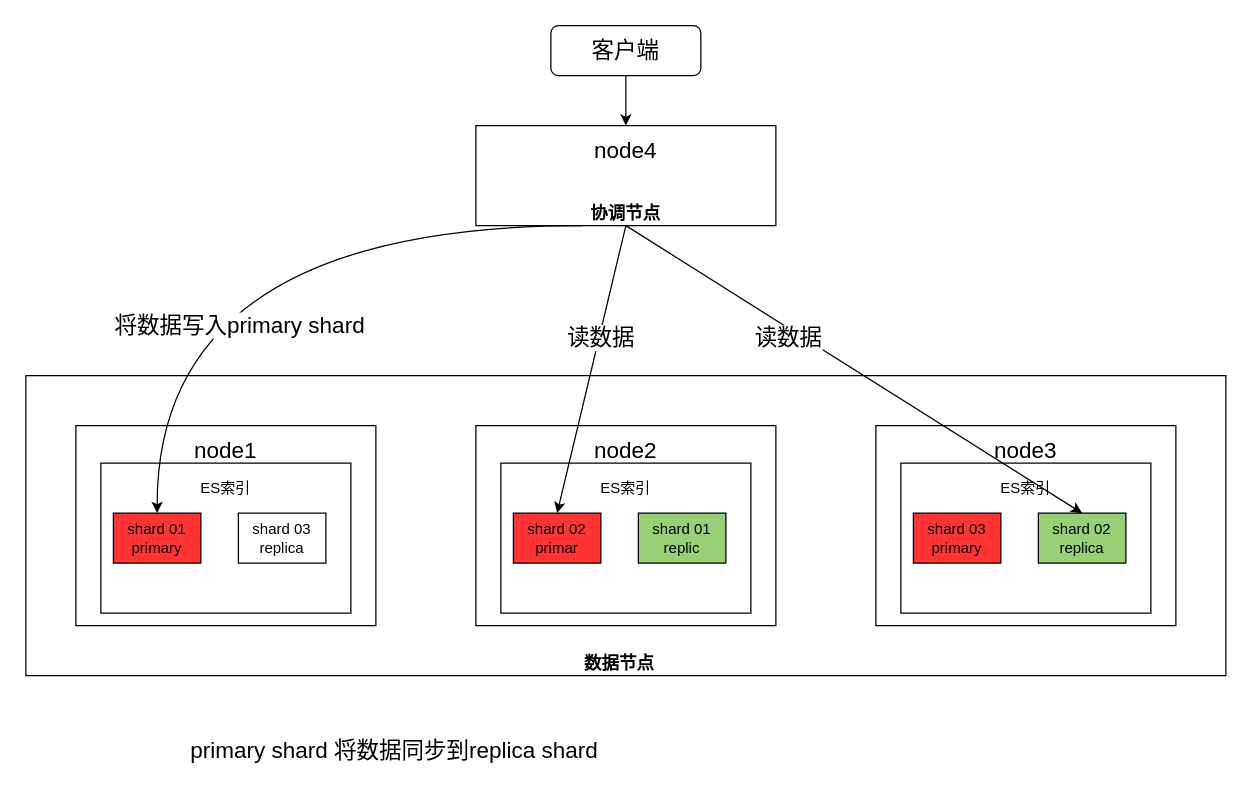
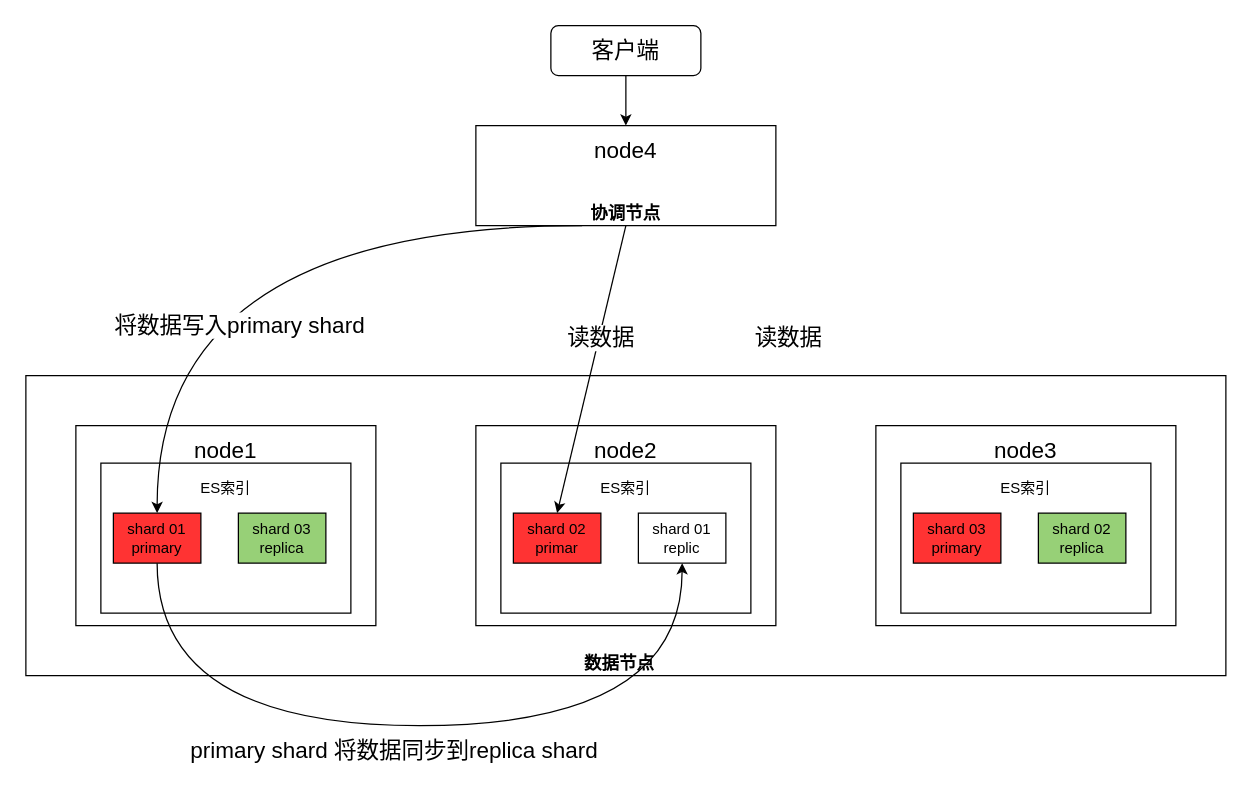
edge "协调节点" -> "shard 02 replica": removed
node "shard 03 replica": fillcolor #ffffff -> #97d077
node "shard 01 replic": fillcolor #97d077 -> #ffffff
edge "shard 01 primary" -> "shard 01 replic": added
